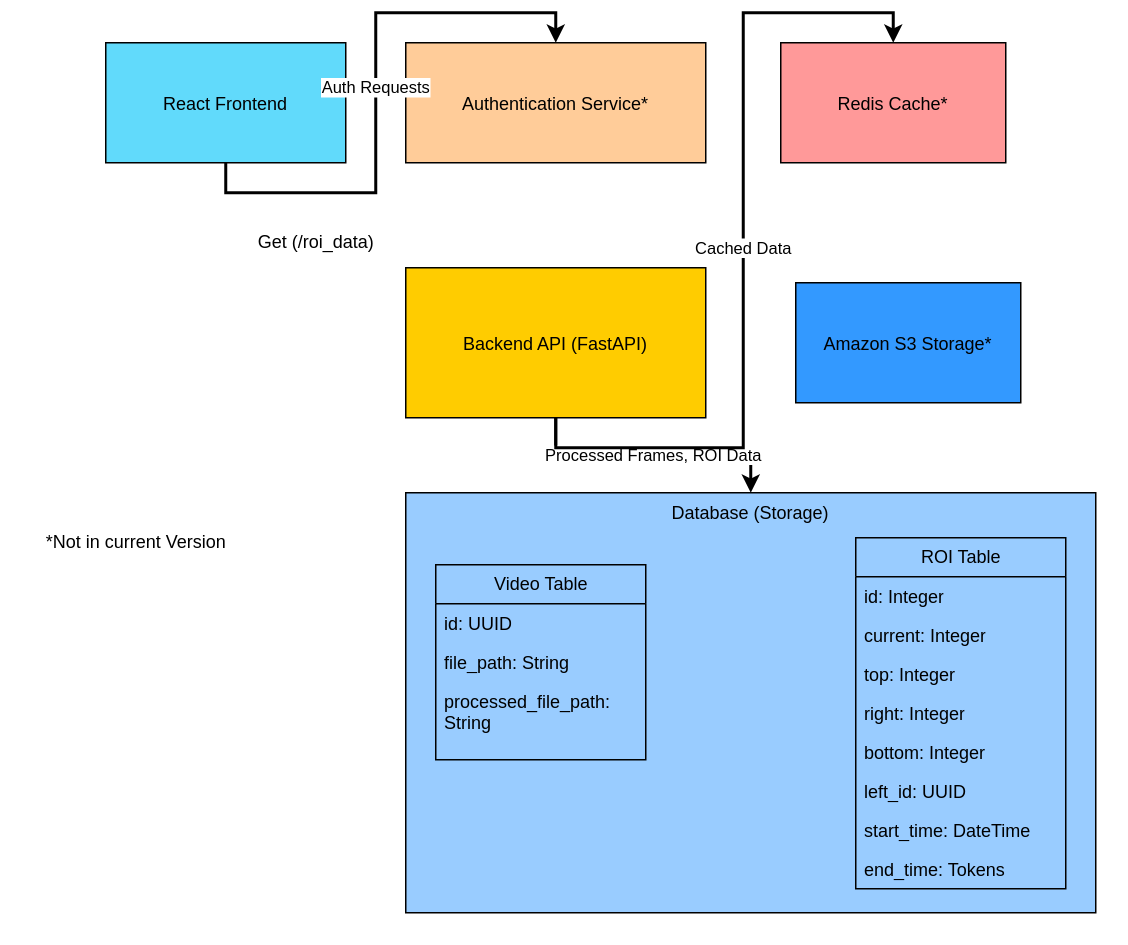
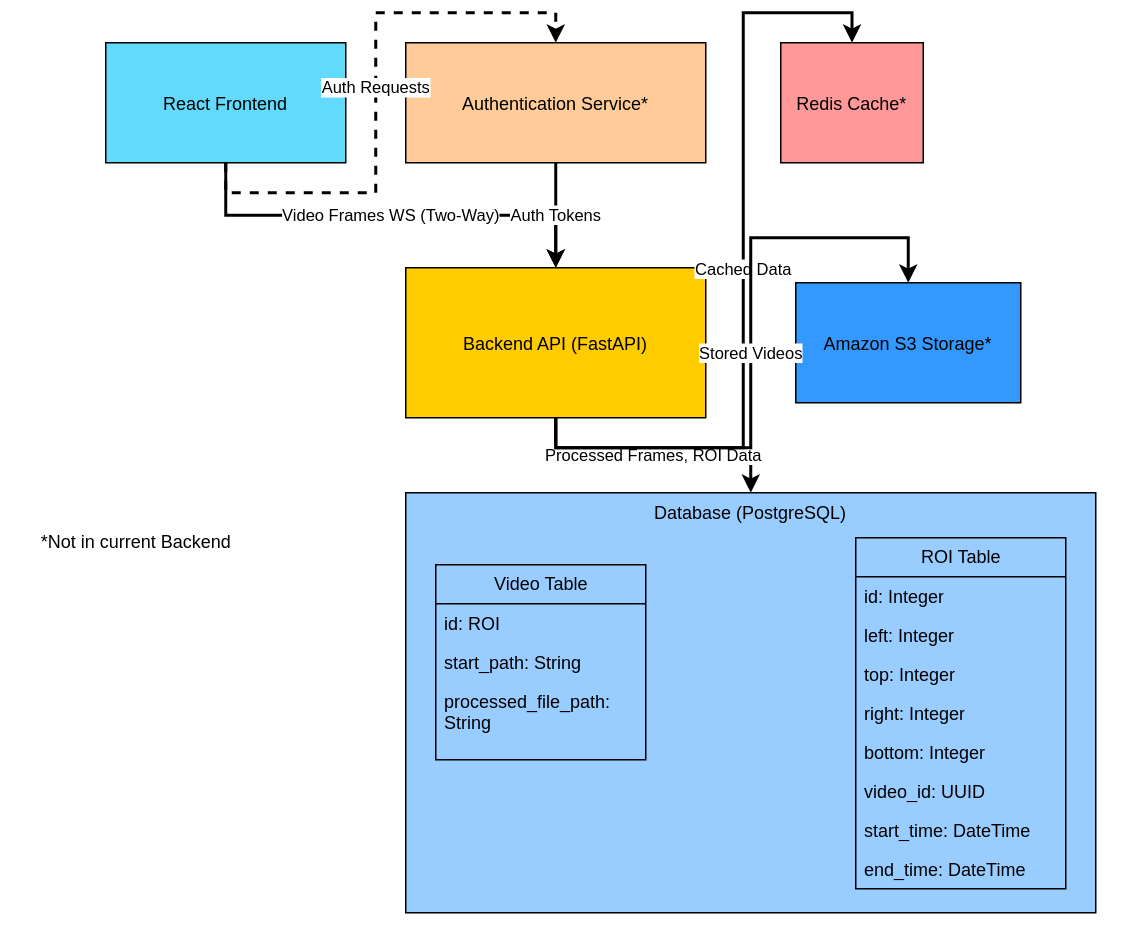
edge "React Frontend" -> "Authentication Service*": style solid -> dashed
node "Redis Cache*": size 225x120 -> 143x120
edge "Authentication Service*" -> "Backend API (FastAPI)": added, label "Auth Tokens"
edge "React Frontend" -> "Backend API (FastAPI)": added, label "Video Frames WS (Two-Way)"
edge "Backend API (FastAPI)" -> "Amazon S3 Storage*": added, label "Stored Videos"
node "Get (/roi_data)": removed
node "Database (Storage)": label "Database (Storage)" -> "Database (PostgreSQL)"
node "*Not in current Version": label "*Not in current Version" -> "*Not in current Backend"
node "id: UUID": label "id: UUID" -> "id: ROI"
node "current: Integer": label "current: Integer" -> "left: Integer"
node "file_path: String": label "file_path: String" -> "start_path: String"
node "left_id: UUID": label "left_id: UUID" -> "video_id: UUID"
node "end_time: Tokens": label "end_time: Tokens" -> "end_time: DateTime"
